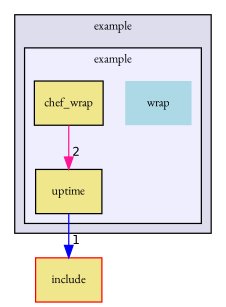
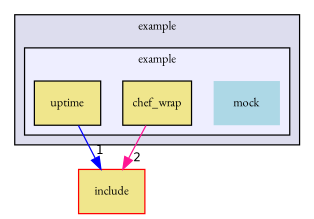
node "wrap": label "wrap" -> "mock"
edge "chef_wrap" -> "uptime": now "chef_wrap" -> "include"
